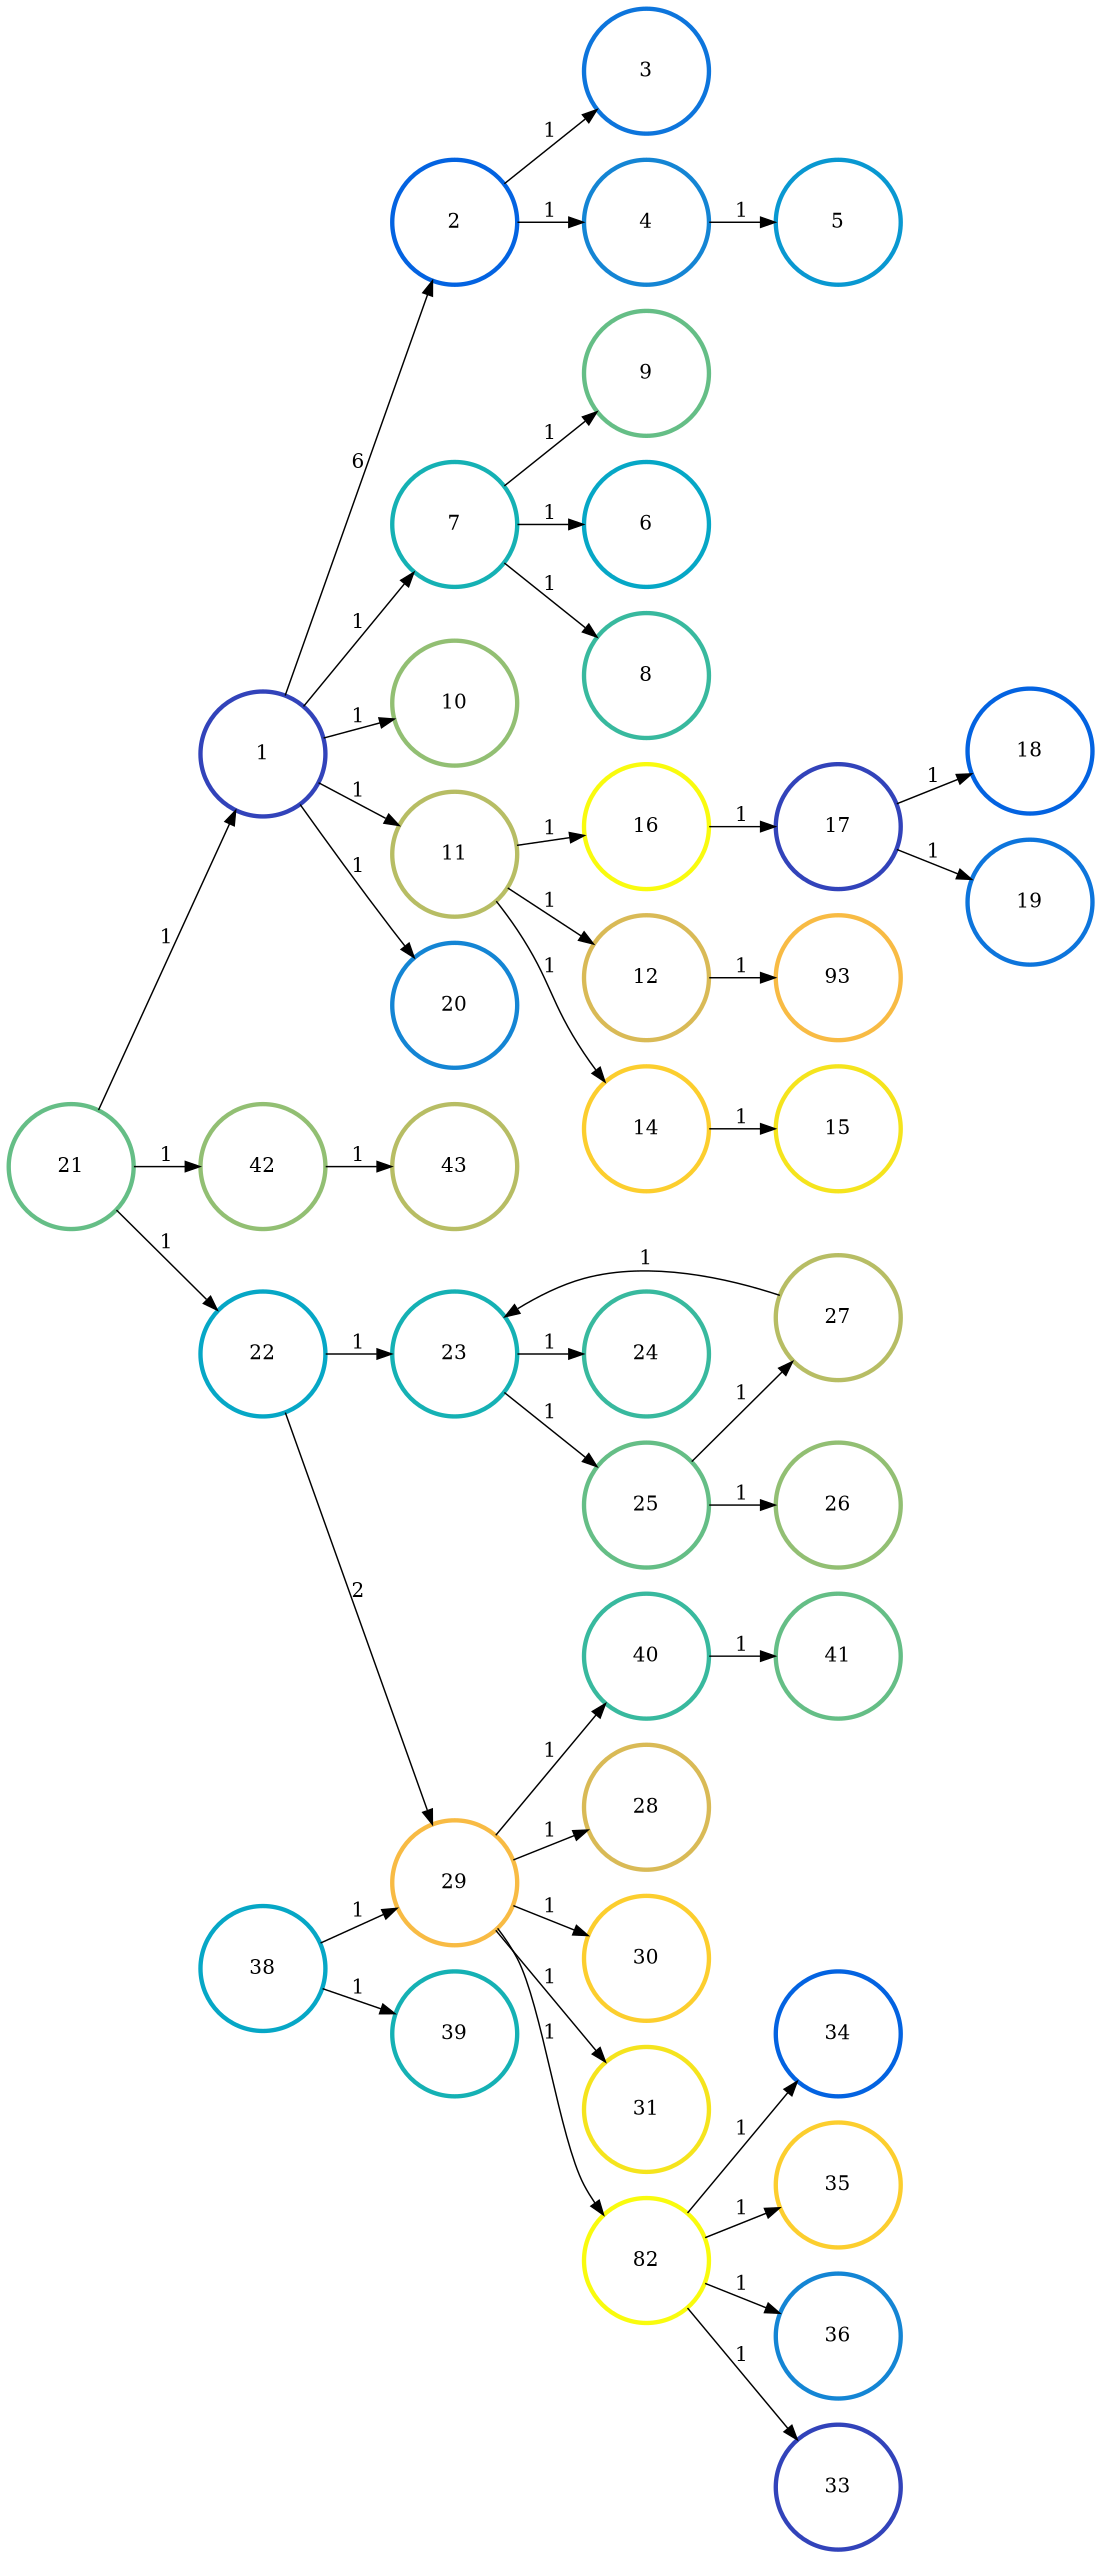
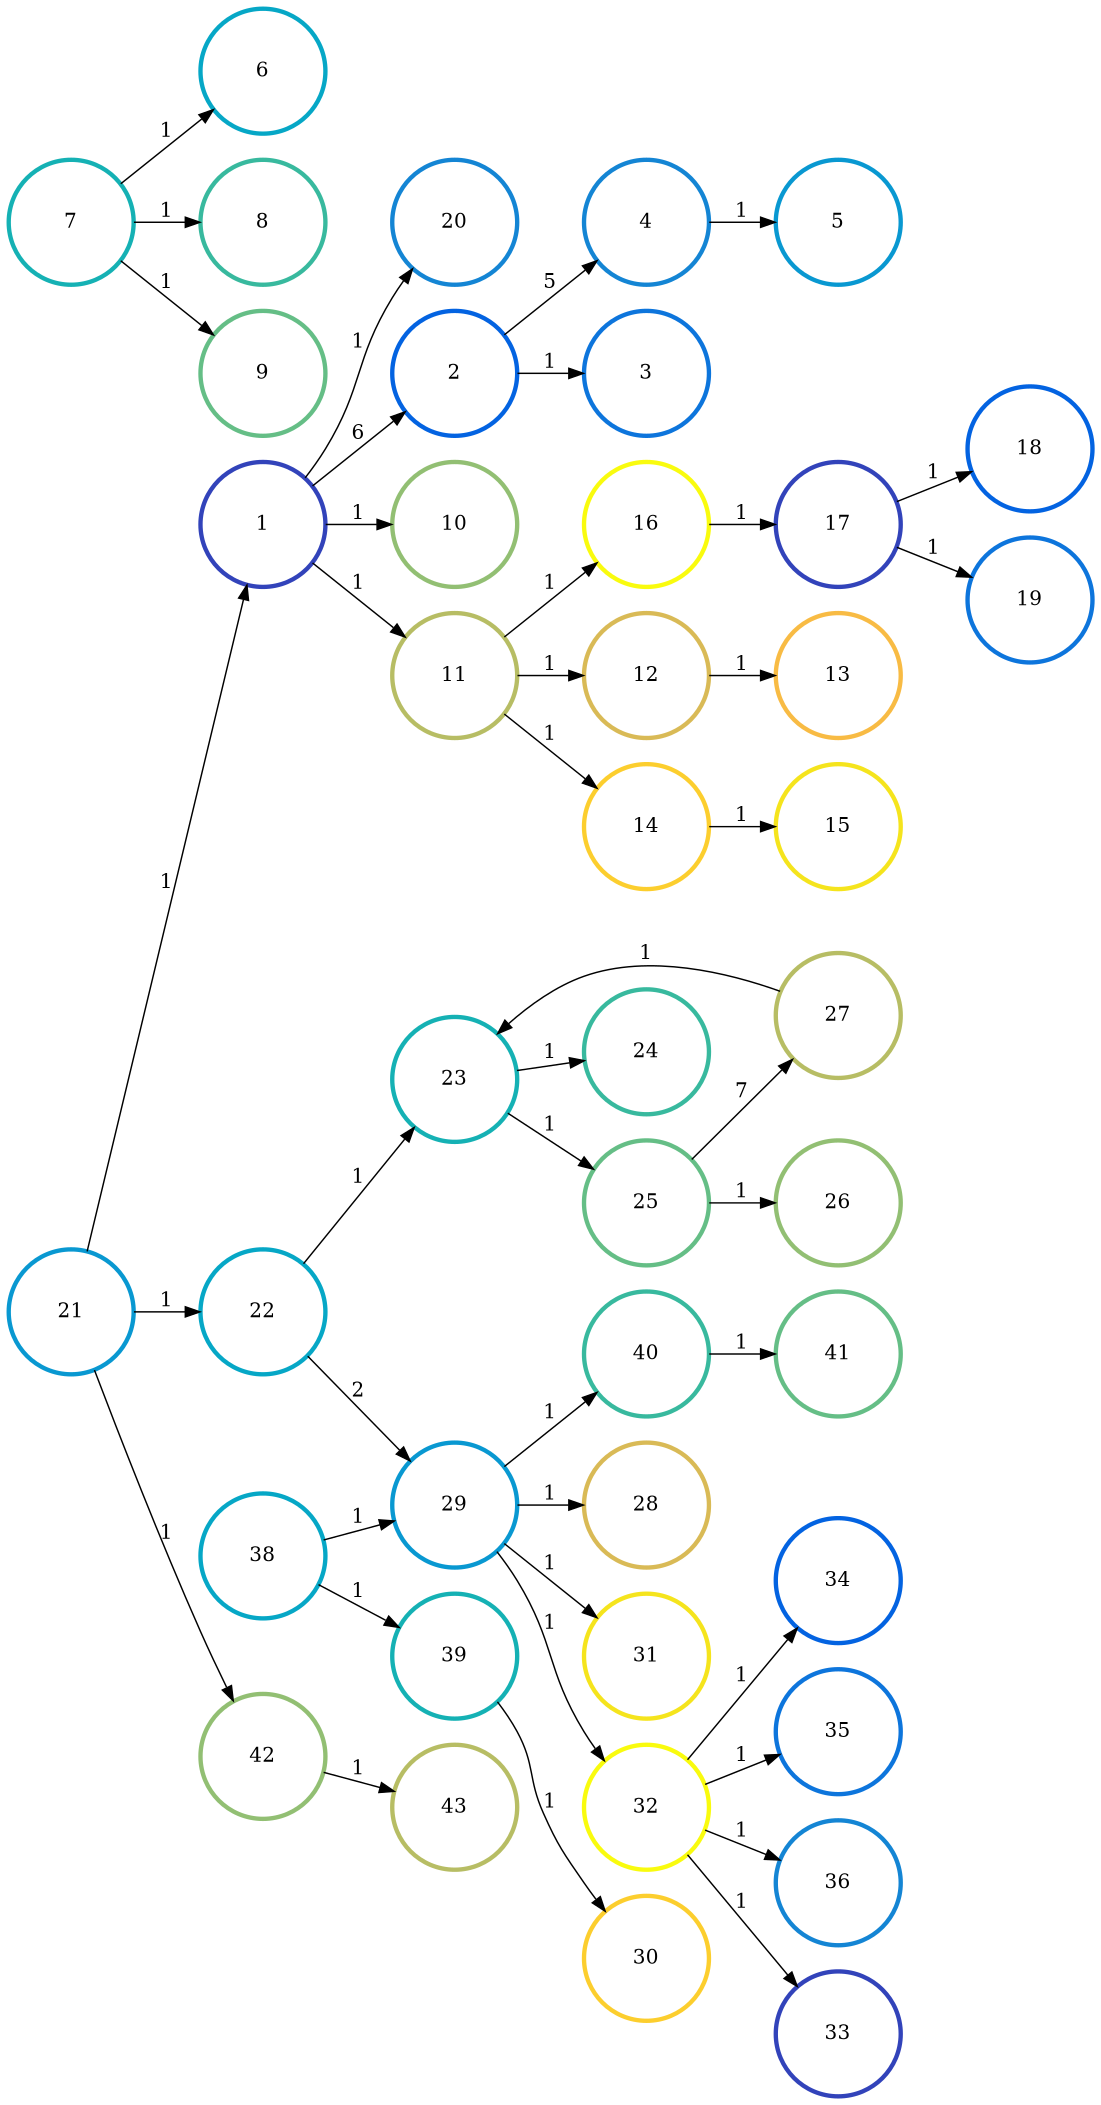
edge "2" -> "4": label "1" -> "5"
edge "1" -> "7": removed, label "1"
node "93": label "93" -> "13"
node "21": color #65be86 -> #0998d1
edge "25" -> "27": label "1" -> "7"
node "29": color #f8bb44 -> #0998d1
edge "29" -> "30": now "39" -> "30"
node "35": color #fcce2e -> #0d75dc
node "82": label "82" -> "32"
